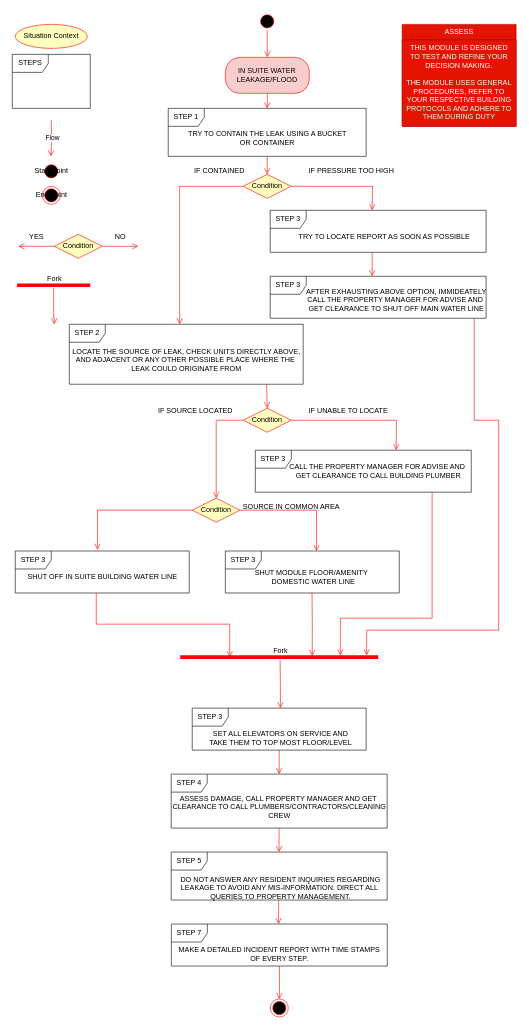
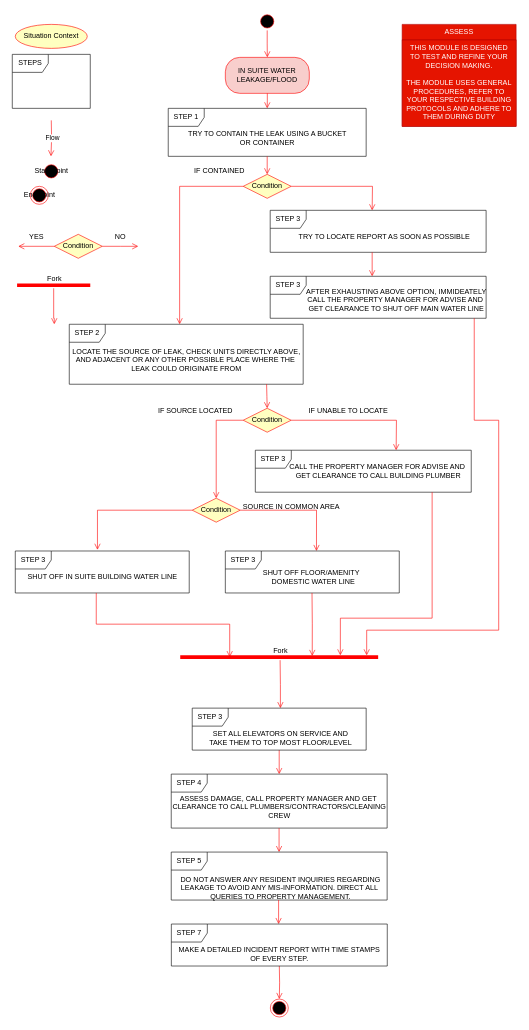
node "IF PRESSURE TOO HIGH": removed
node "End Point": moved (51, 195) -> (39, 195)
node "SHUT MODULE FLOOR/AMENITY DOMESTIC WATER LINE": label "SHUT MODULE FLOOR/AMENITY DOMESTIC WATER LINE" -> "SHUT OFF FLOOR/AMENITY DOMESTIC WATER LINE"
